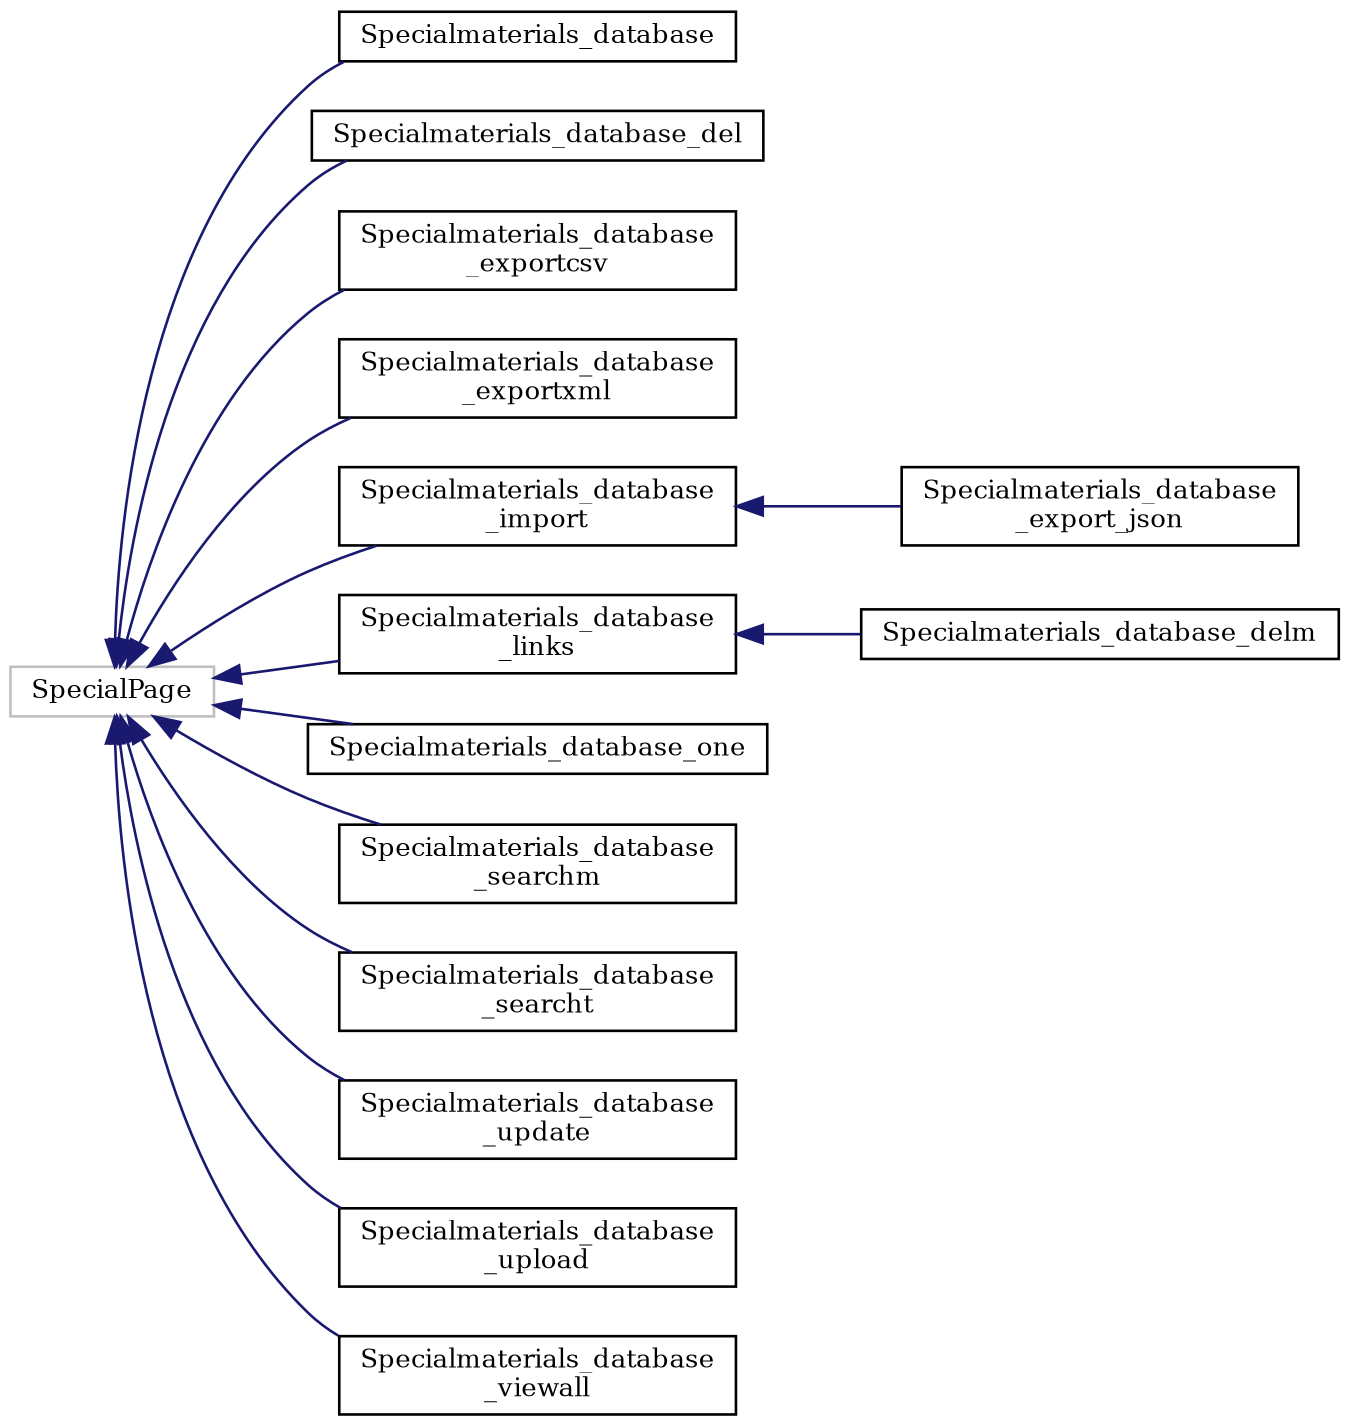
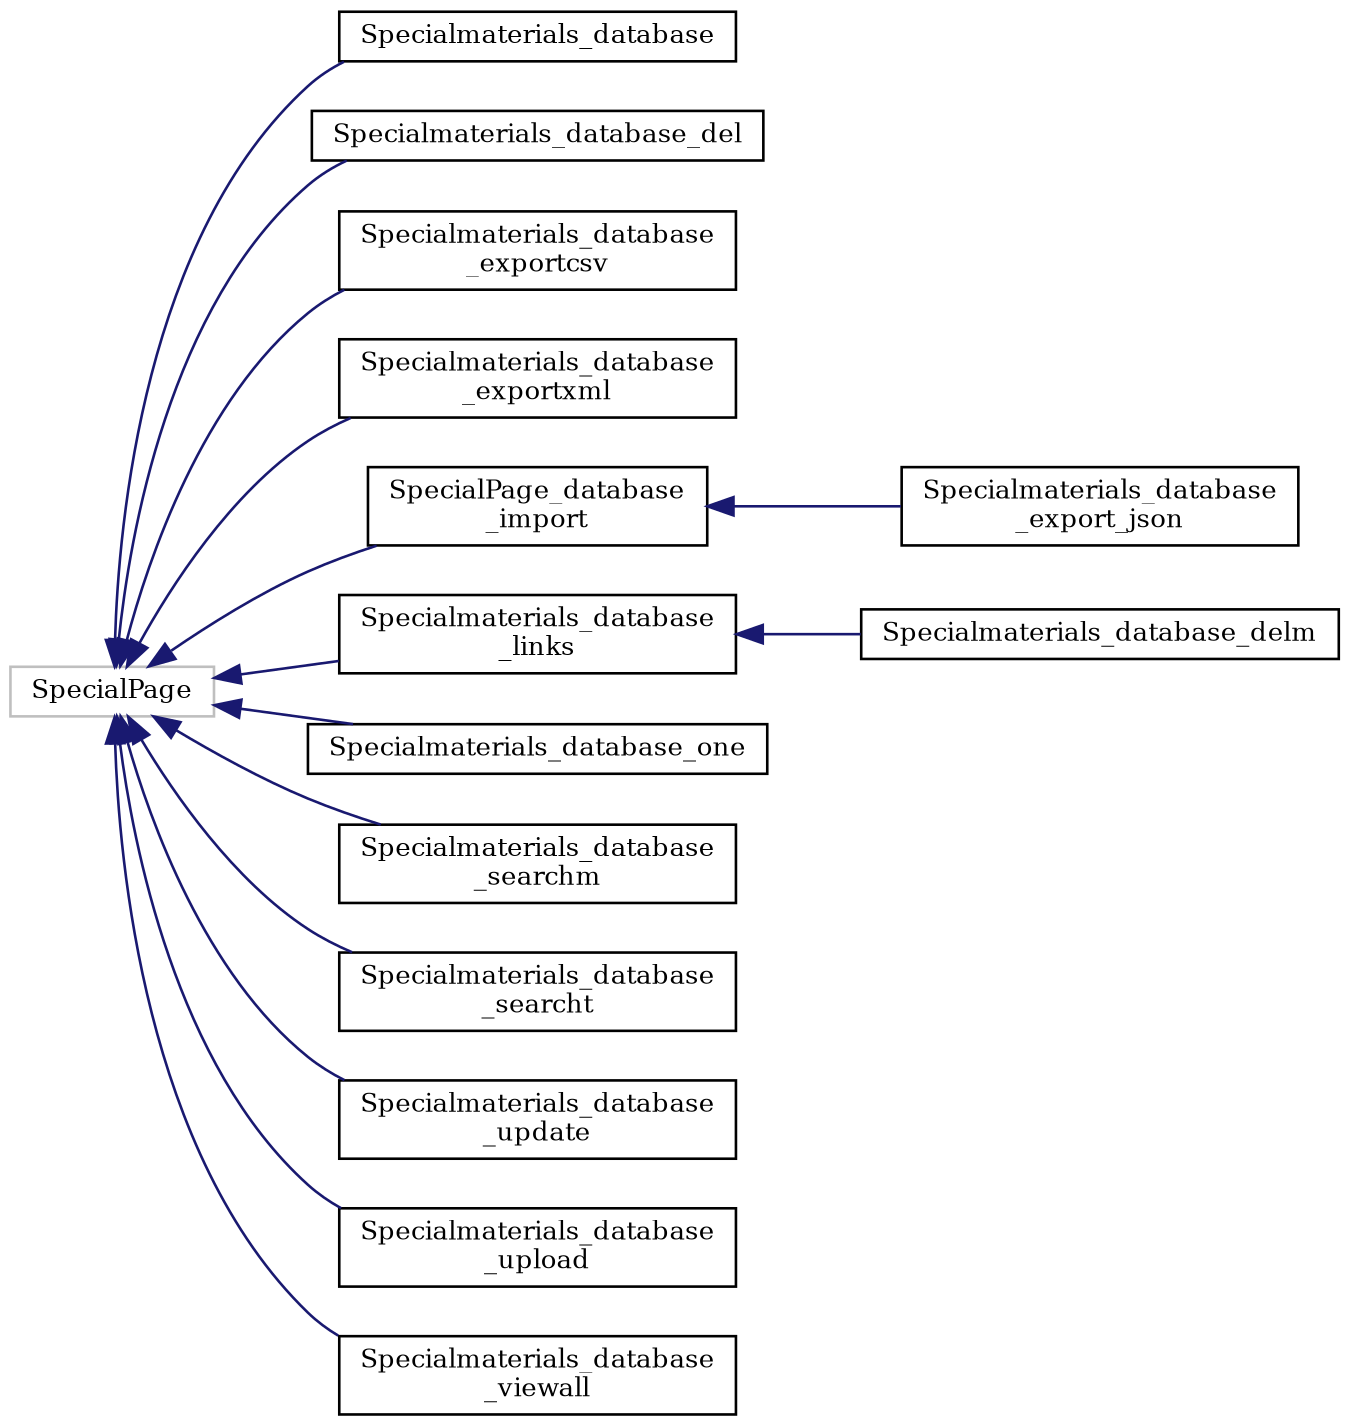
node "Specialmaterials_database _import": label "Specialmaterials_database _import" -> "SpecialPage_database _import"
